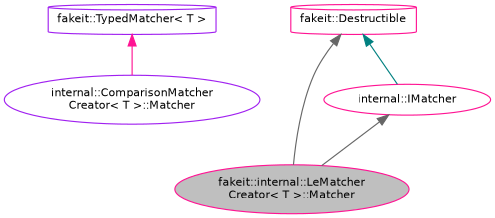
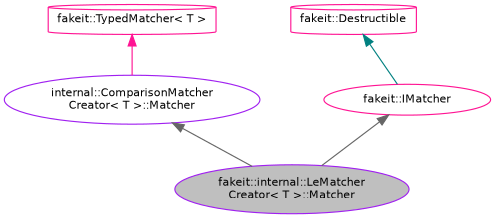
node "fakeit::TypedMatcher< T >": color purple -> deeppink
node "internal::IMatcher": label "internal::IMatcher" -> "fakeit::IMatcher"
edge "fakeit::internal::LeMatcher Creator< T >::Matcher" -> "fakeit::Destructible": now "fakeit::internal::LeMatcher Creator< T >::Matcher" -> "internal::ComparisonMatcher Creator< T >::Matcher"
node "fakeit::internal::LeMatcher Creator< T >::Matcher": color deeppink -> purple
